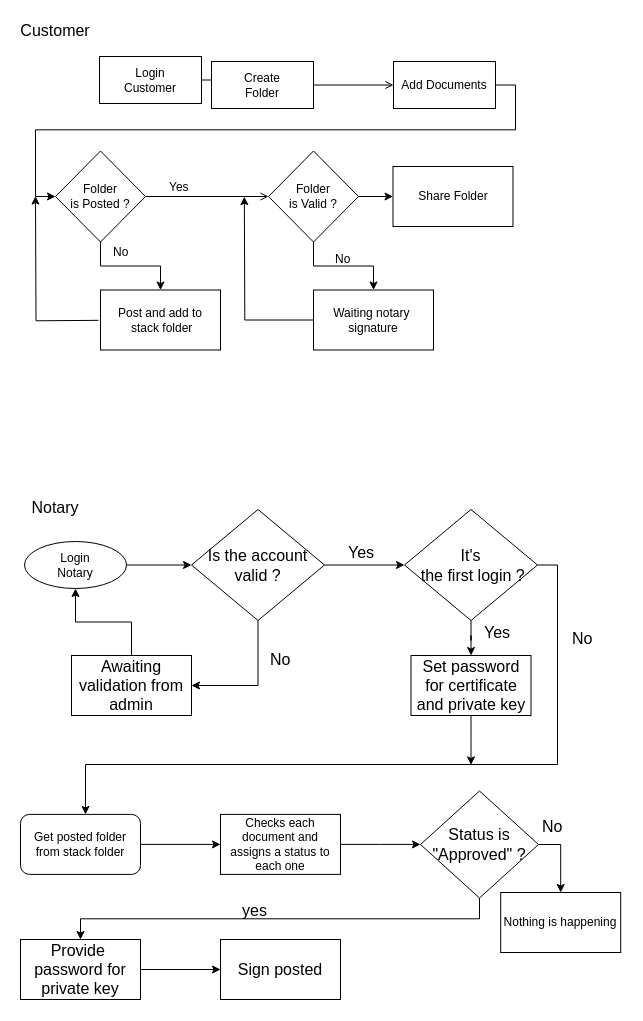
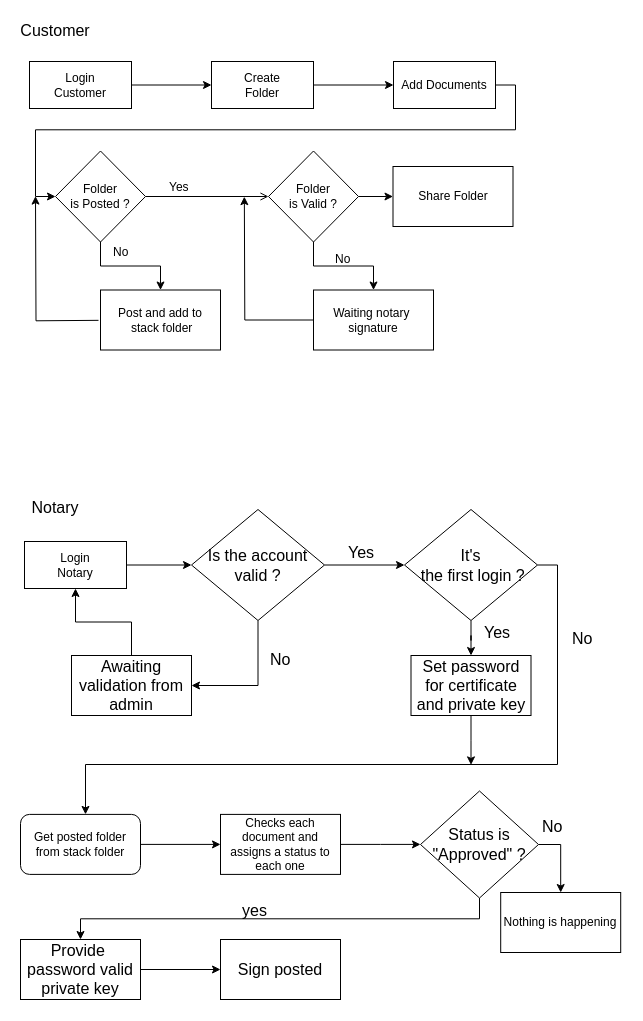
node "Login Customer": moved (151, 80) -> (81, 85)
edge "Create Folder" -> "Add Documents": arrowhead open -> classic
node "Login Notary": shape ellipse -> rectangle
node "Provide password for private key": label "Provide password for private key" -> "Provide password valid private key"
